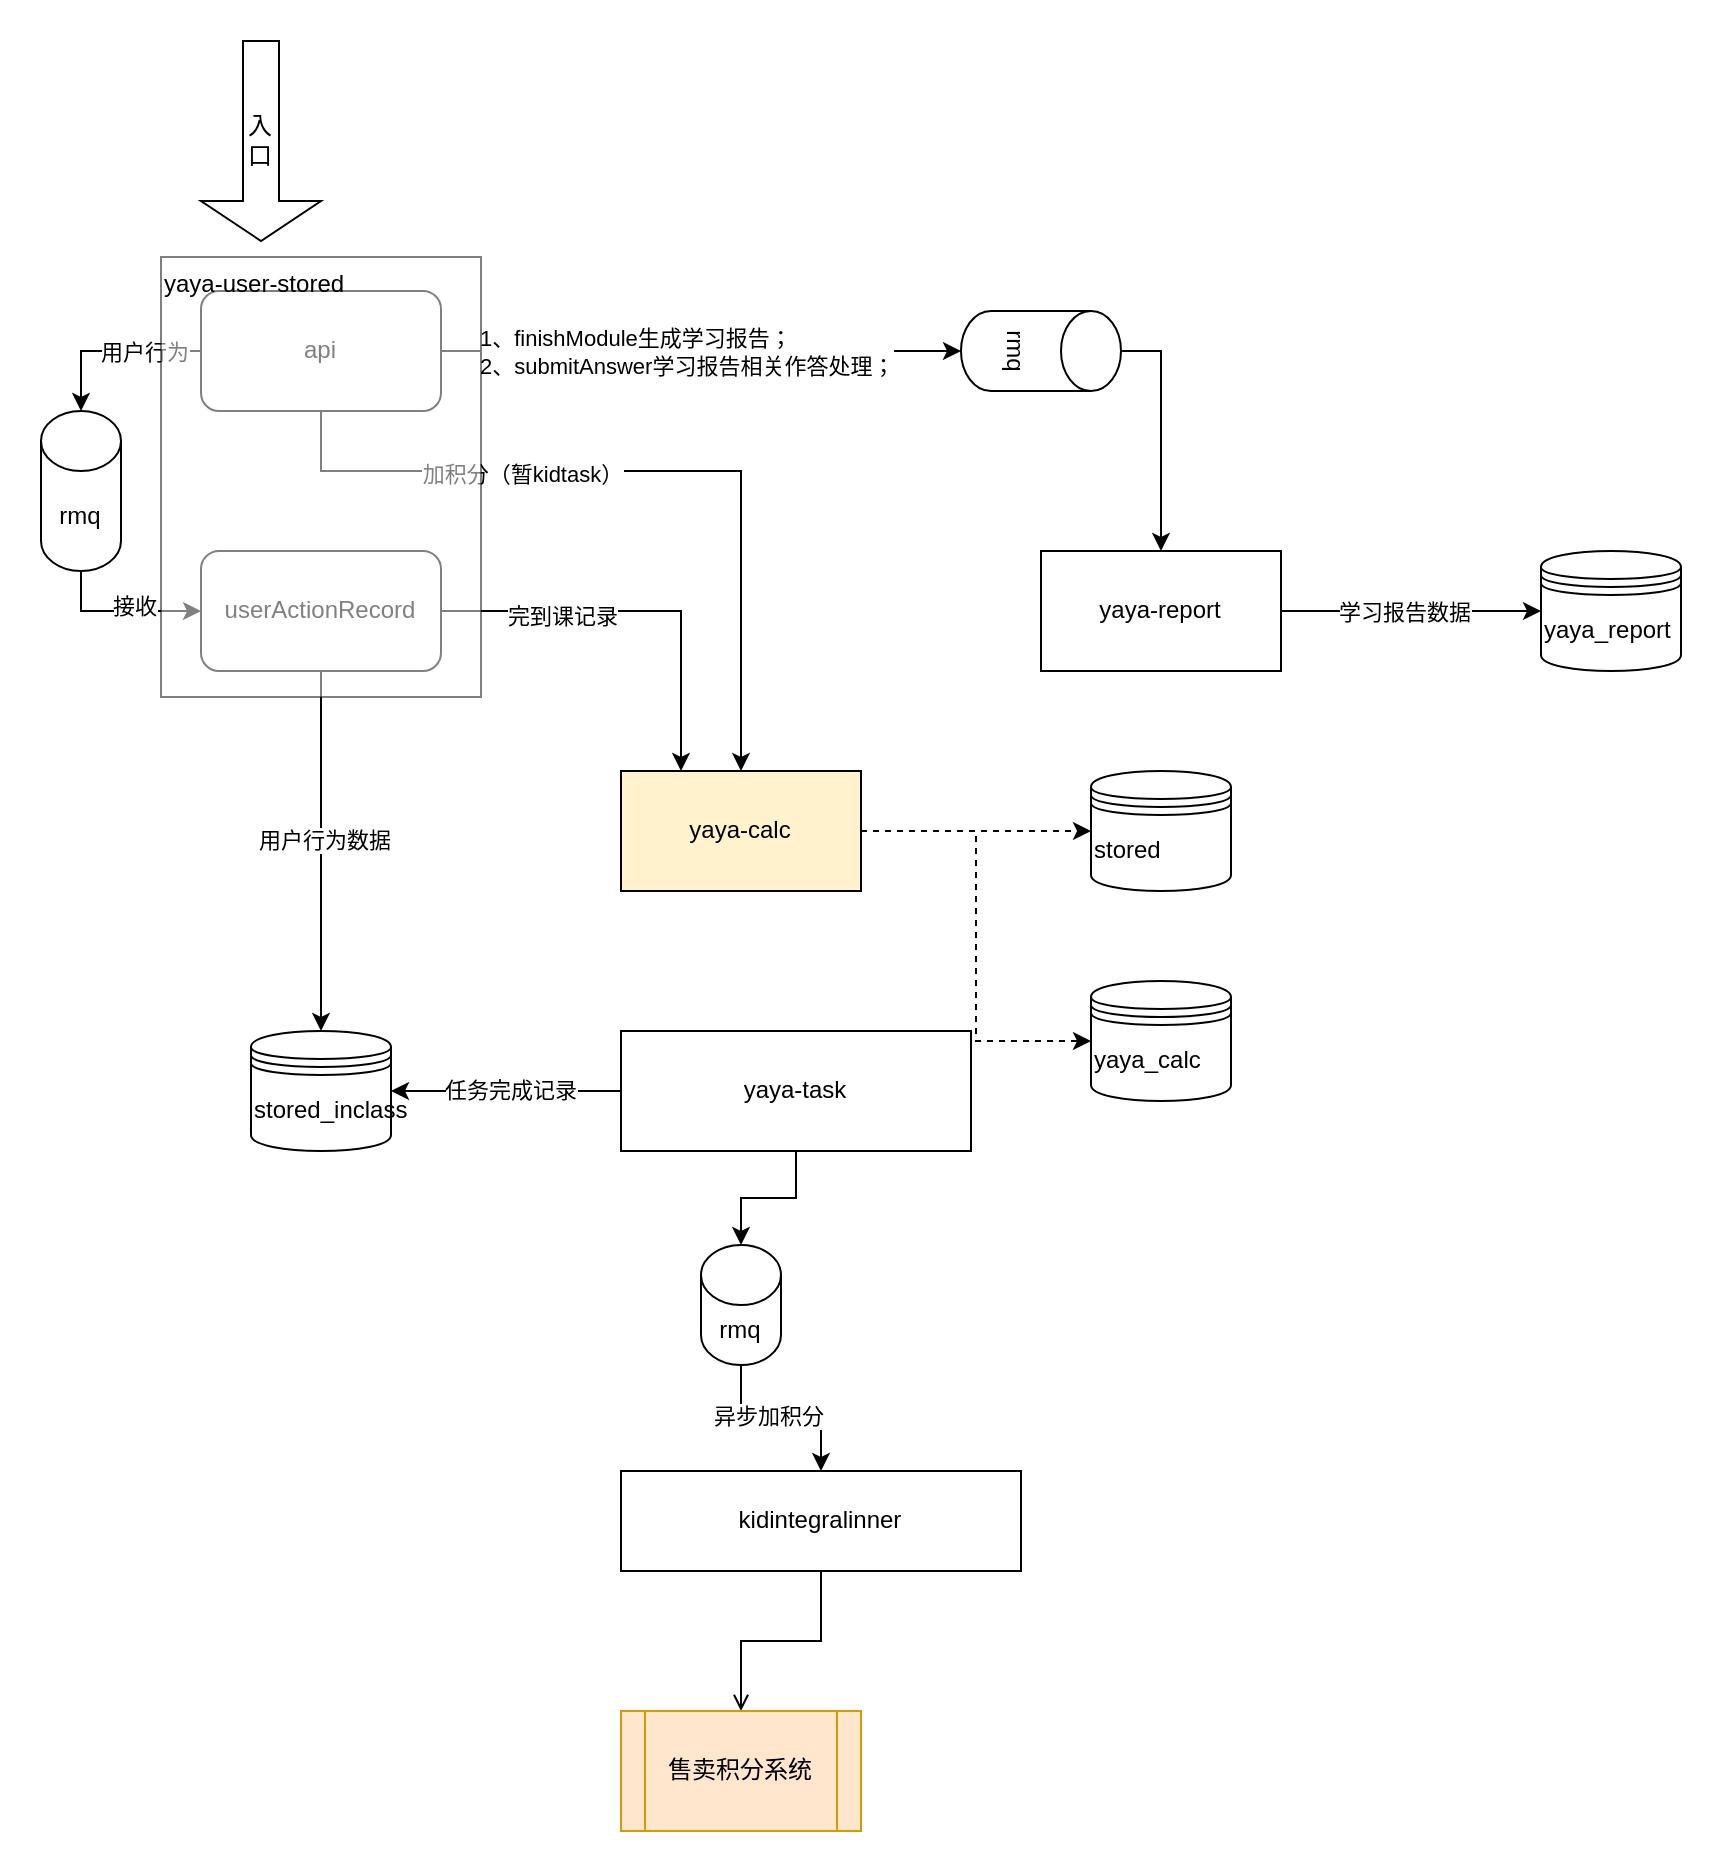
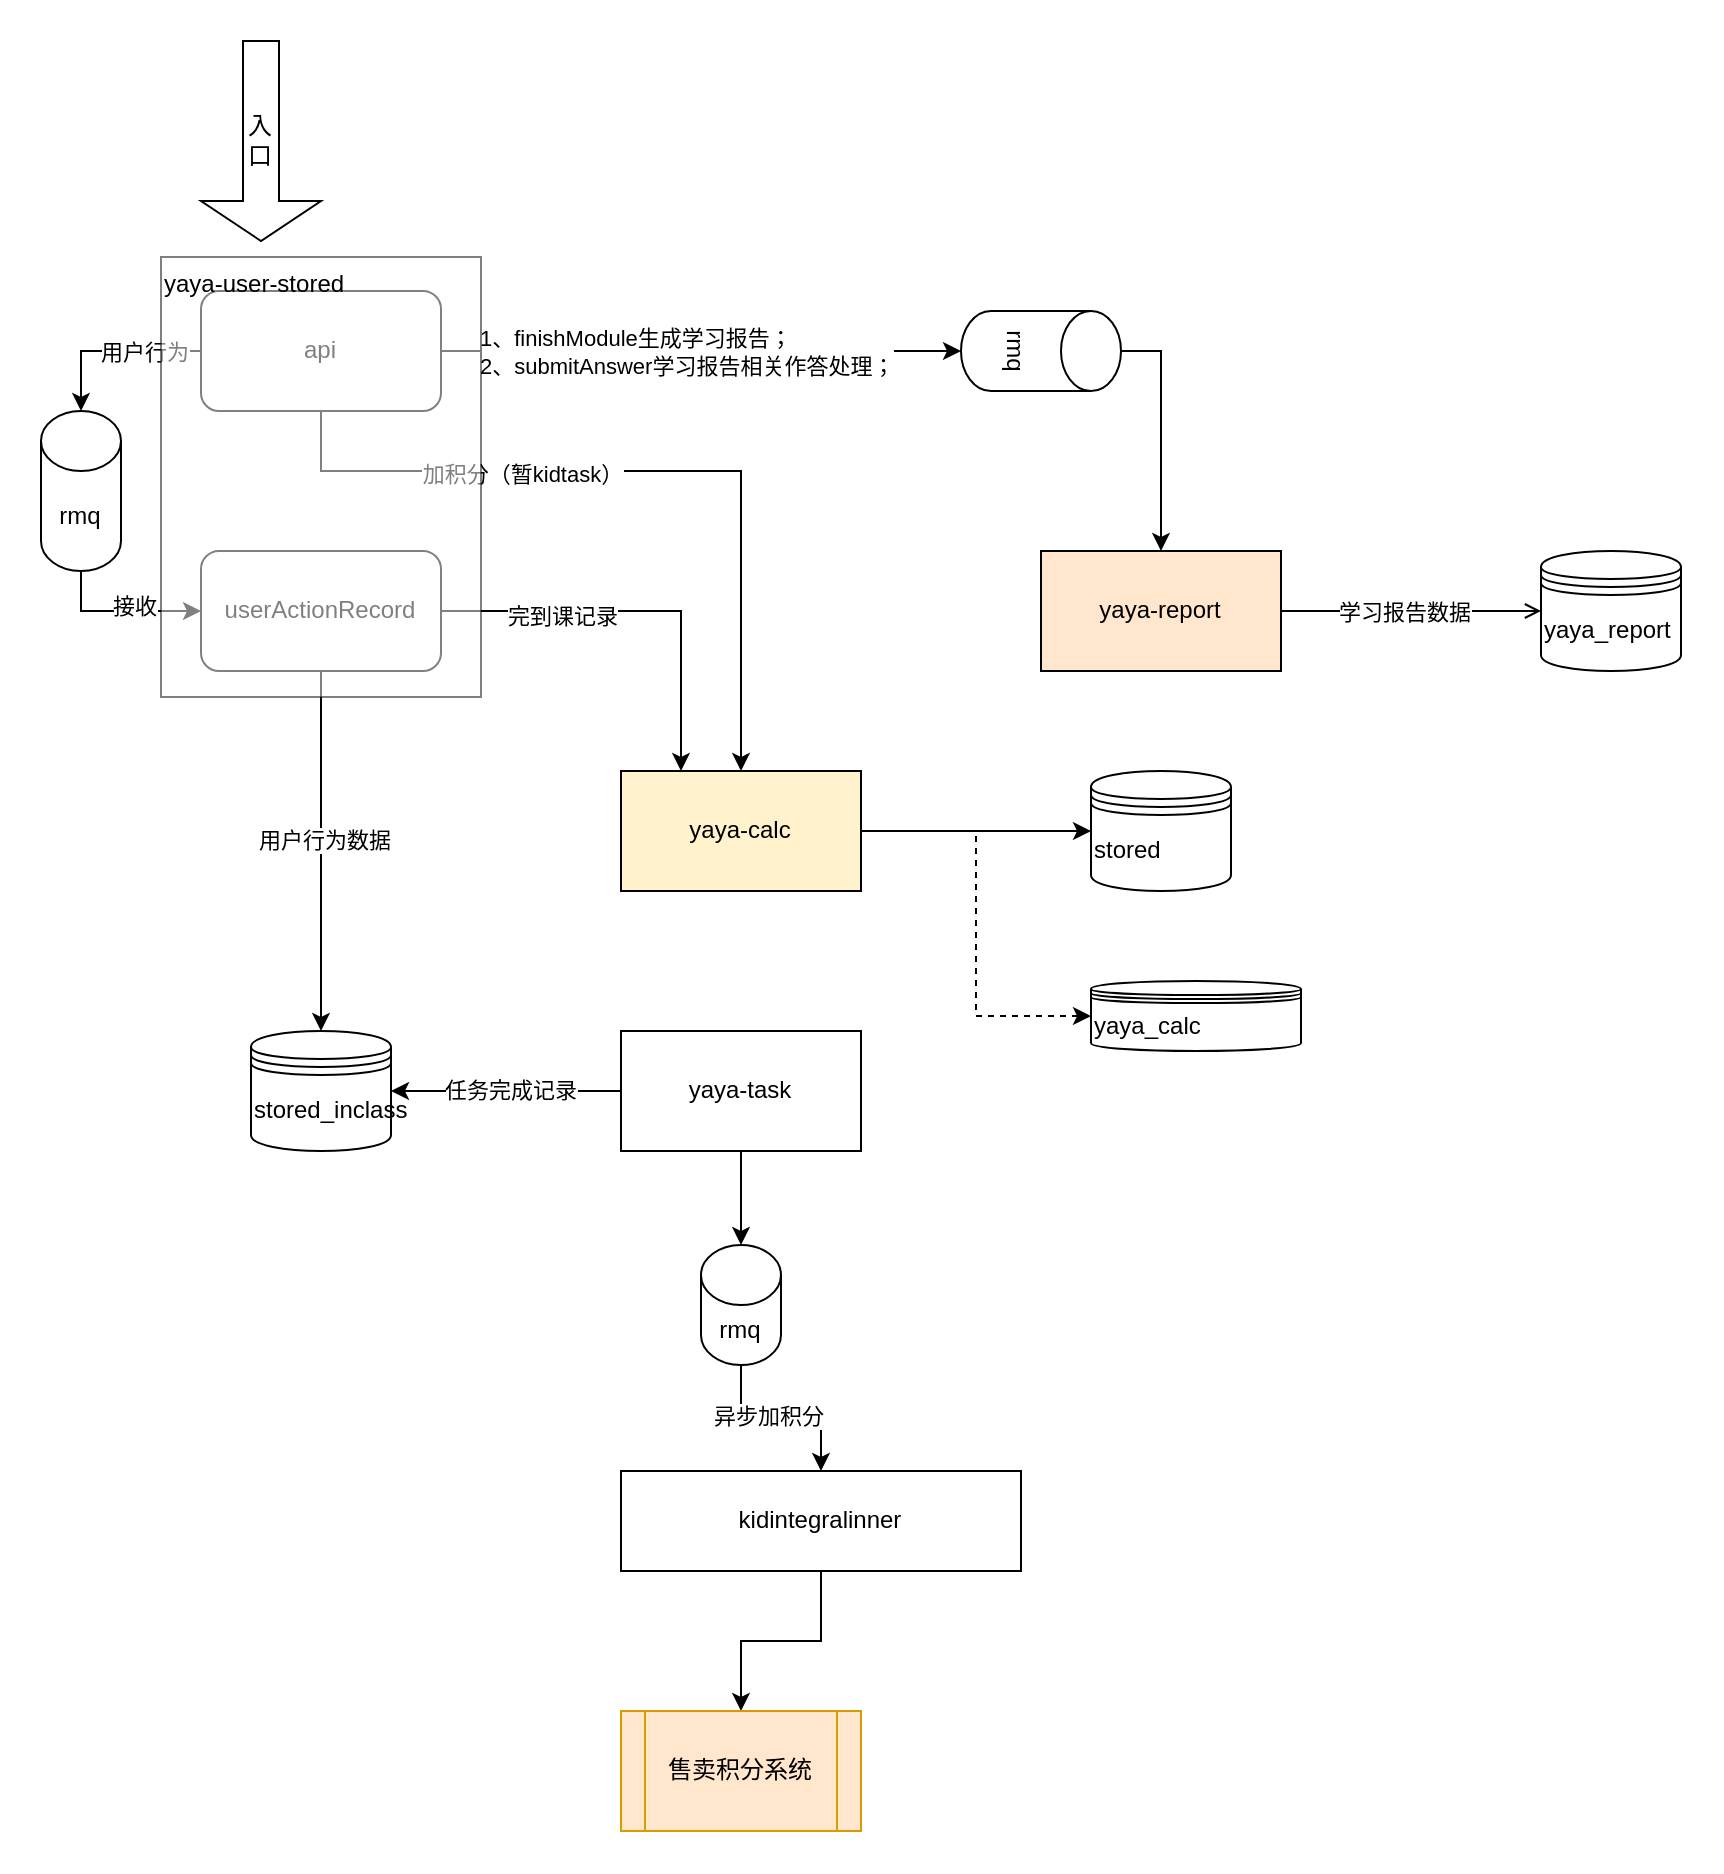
node "yaya-report": fillcolor #ffffff -> #ffe6cc
edge "yaya-report" -> "yaya_report": arrowhead classic -> open
edge "yaya-calc" -> "stored": style dashed -> solid
node "yaya_calc": size 140x120 -> 210x70
node "yaya-task": size 350x120 -> 240x120
edge "kidintegralinner" -> "售卖积分系统": arrowhead open -> classic
